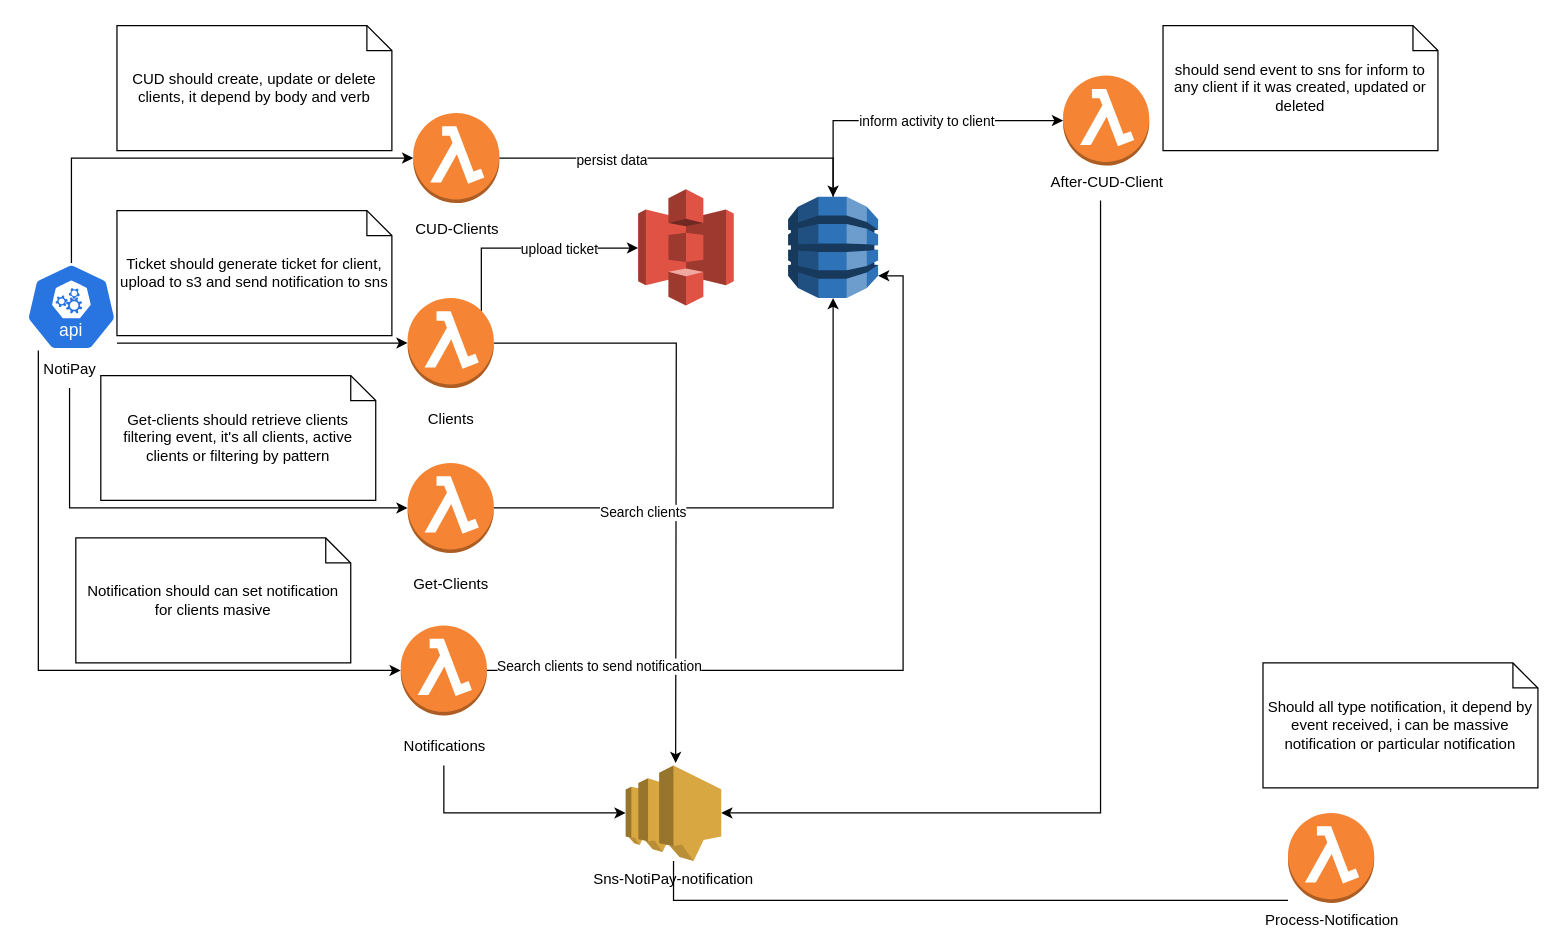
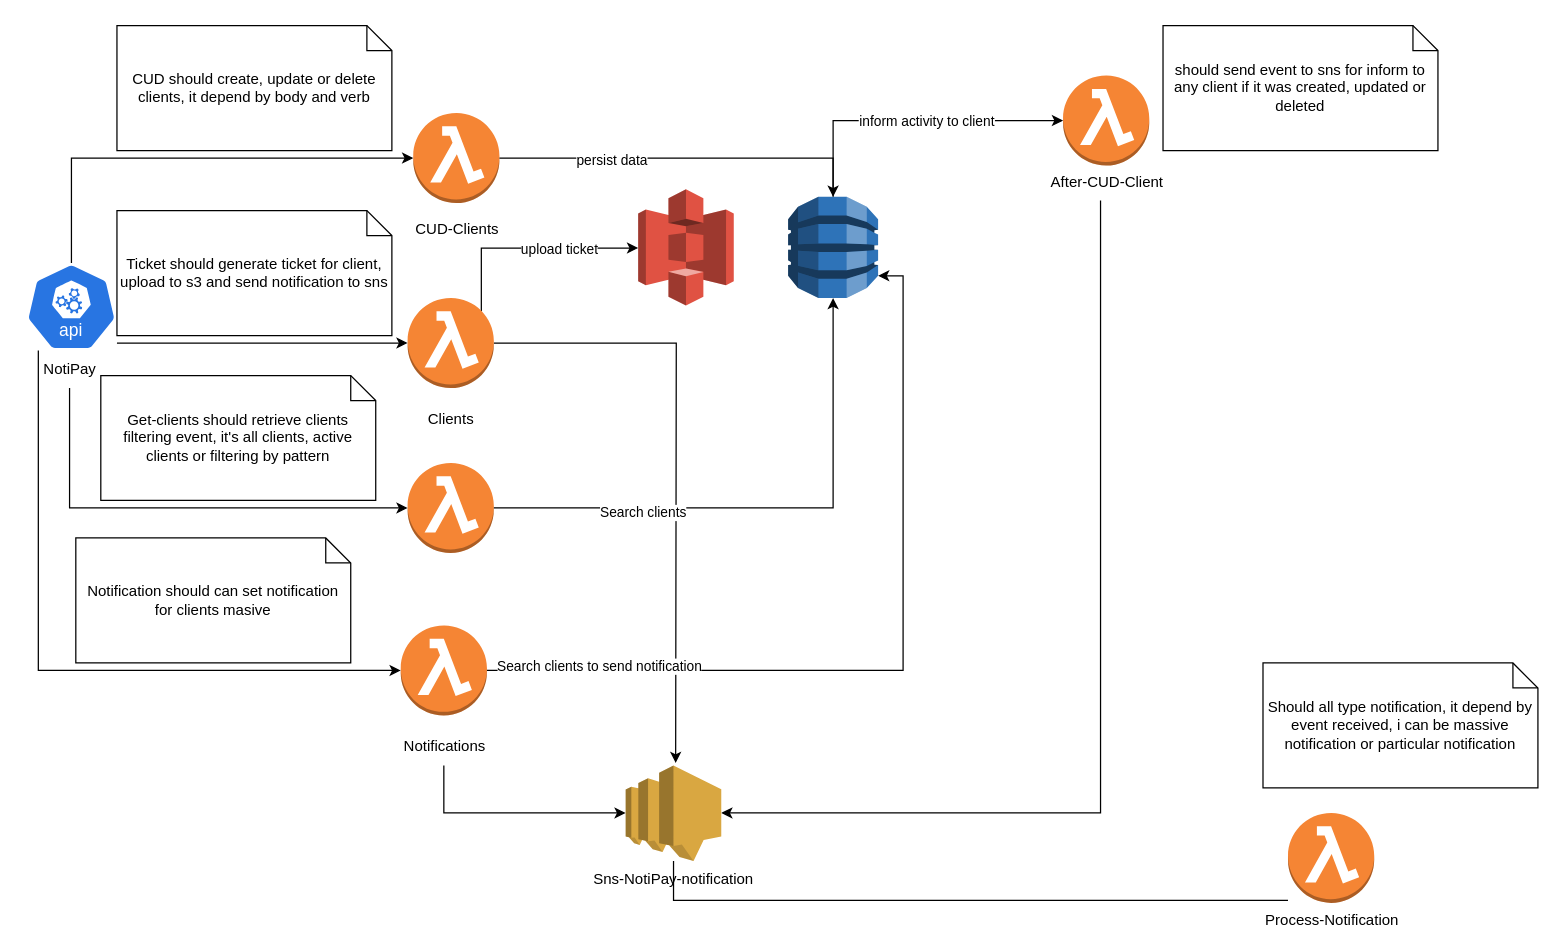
node "Get-Clients": removed
